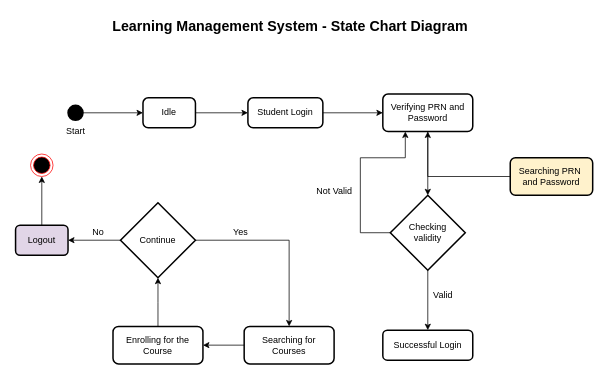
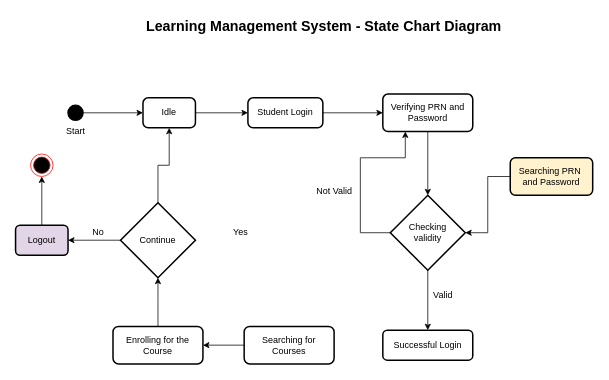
node "Learning Management System - State Chart Diagram": moved (290, 27) -> (323, 27)
edge "Searching PRN and Password" -> "Verifying PRN and Password": now "Searching PRN and Password" -> "Checking validity"
edge "Continue" -> "Searching for Courses": now "Continue" -> "Idle"
